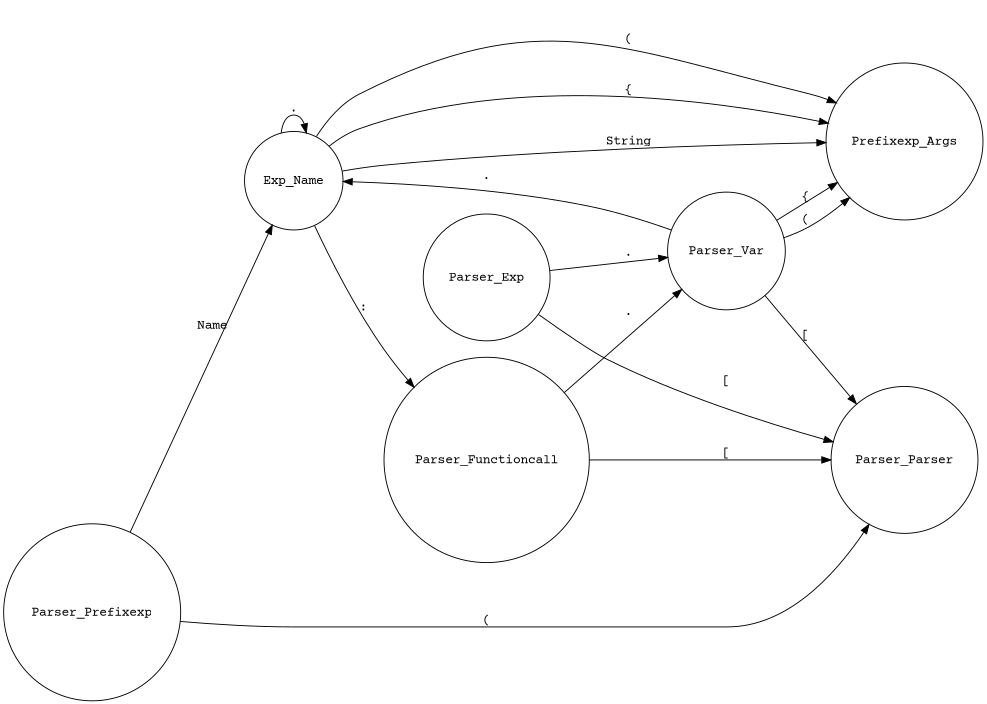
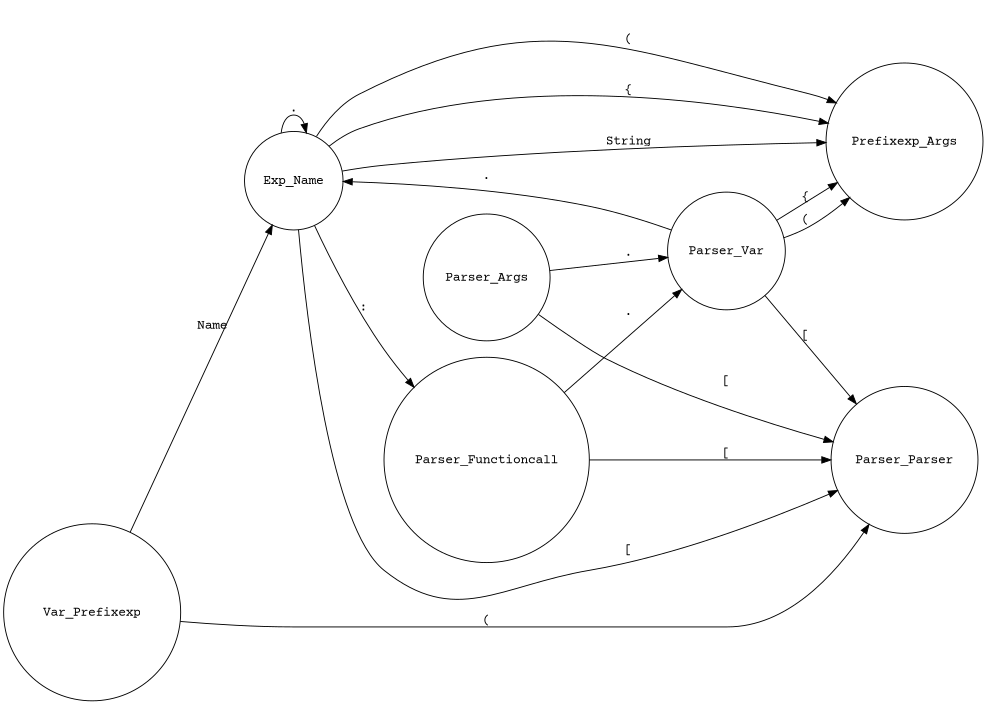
node "Parser_Exp": label "Parser_Exp" -> "Parser_Args"
edge "Exp_Name" -> "Parser_Parser": added, label "["
node "Parser_Prefixexp": label "Parser_Prefixexp" -> "Var_Prefixexp"
